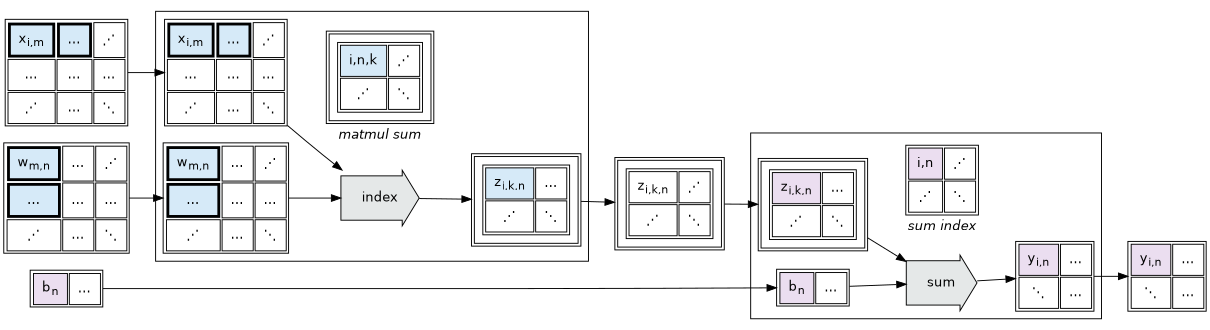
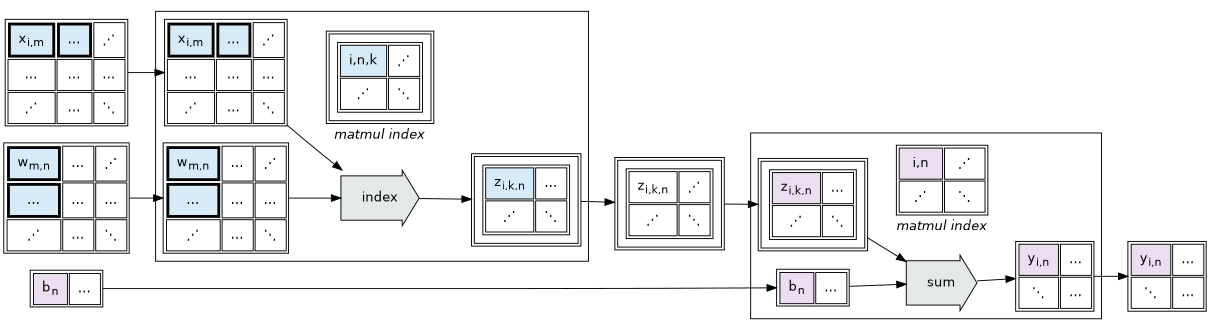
node "i,n,k": text "matmul sum" -> "matmul index"
node "i,n": text "sum index" -> "matmul index"
